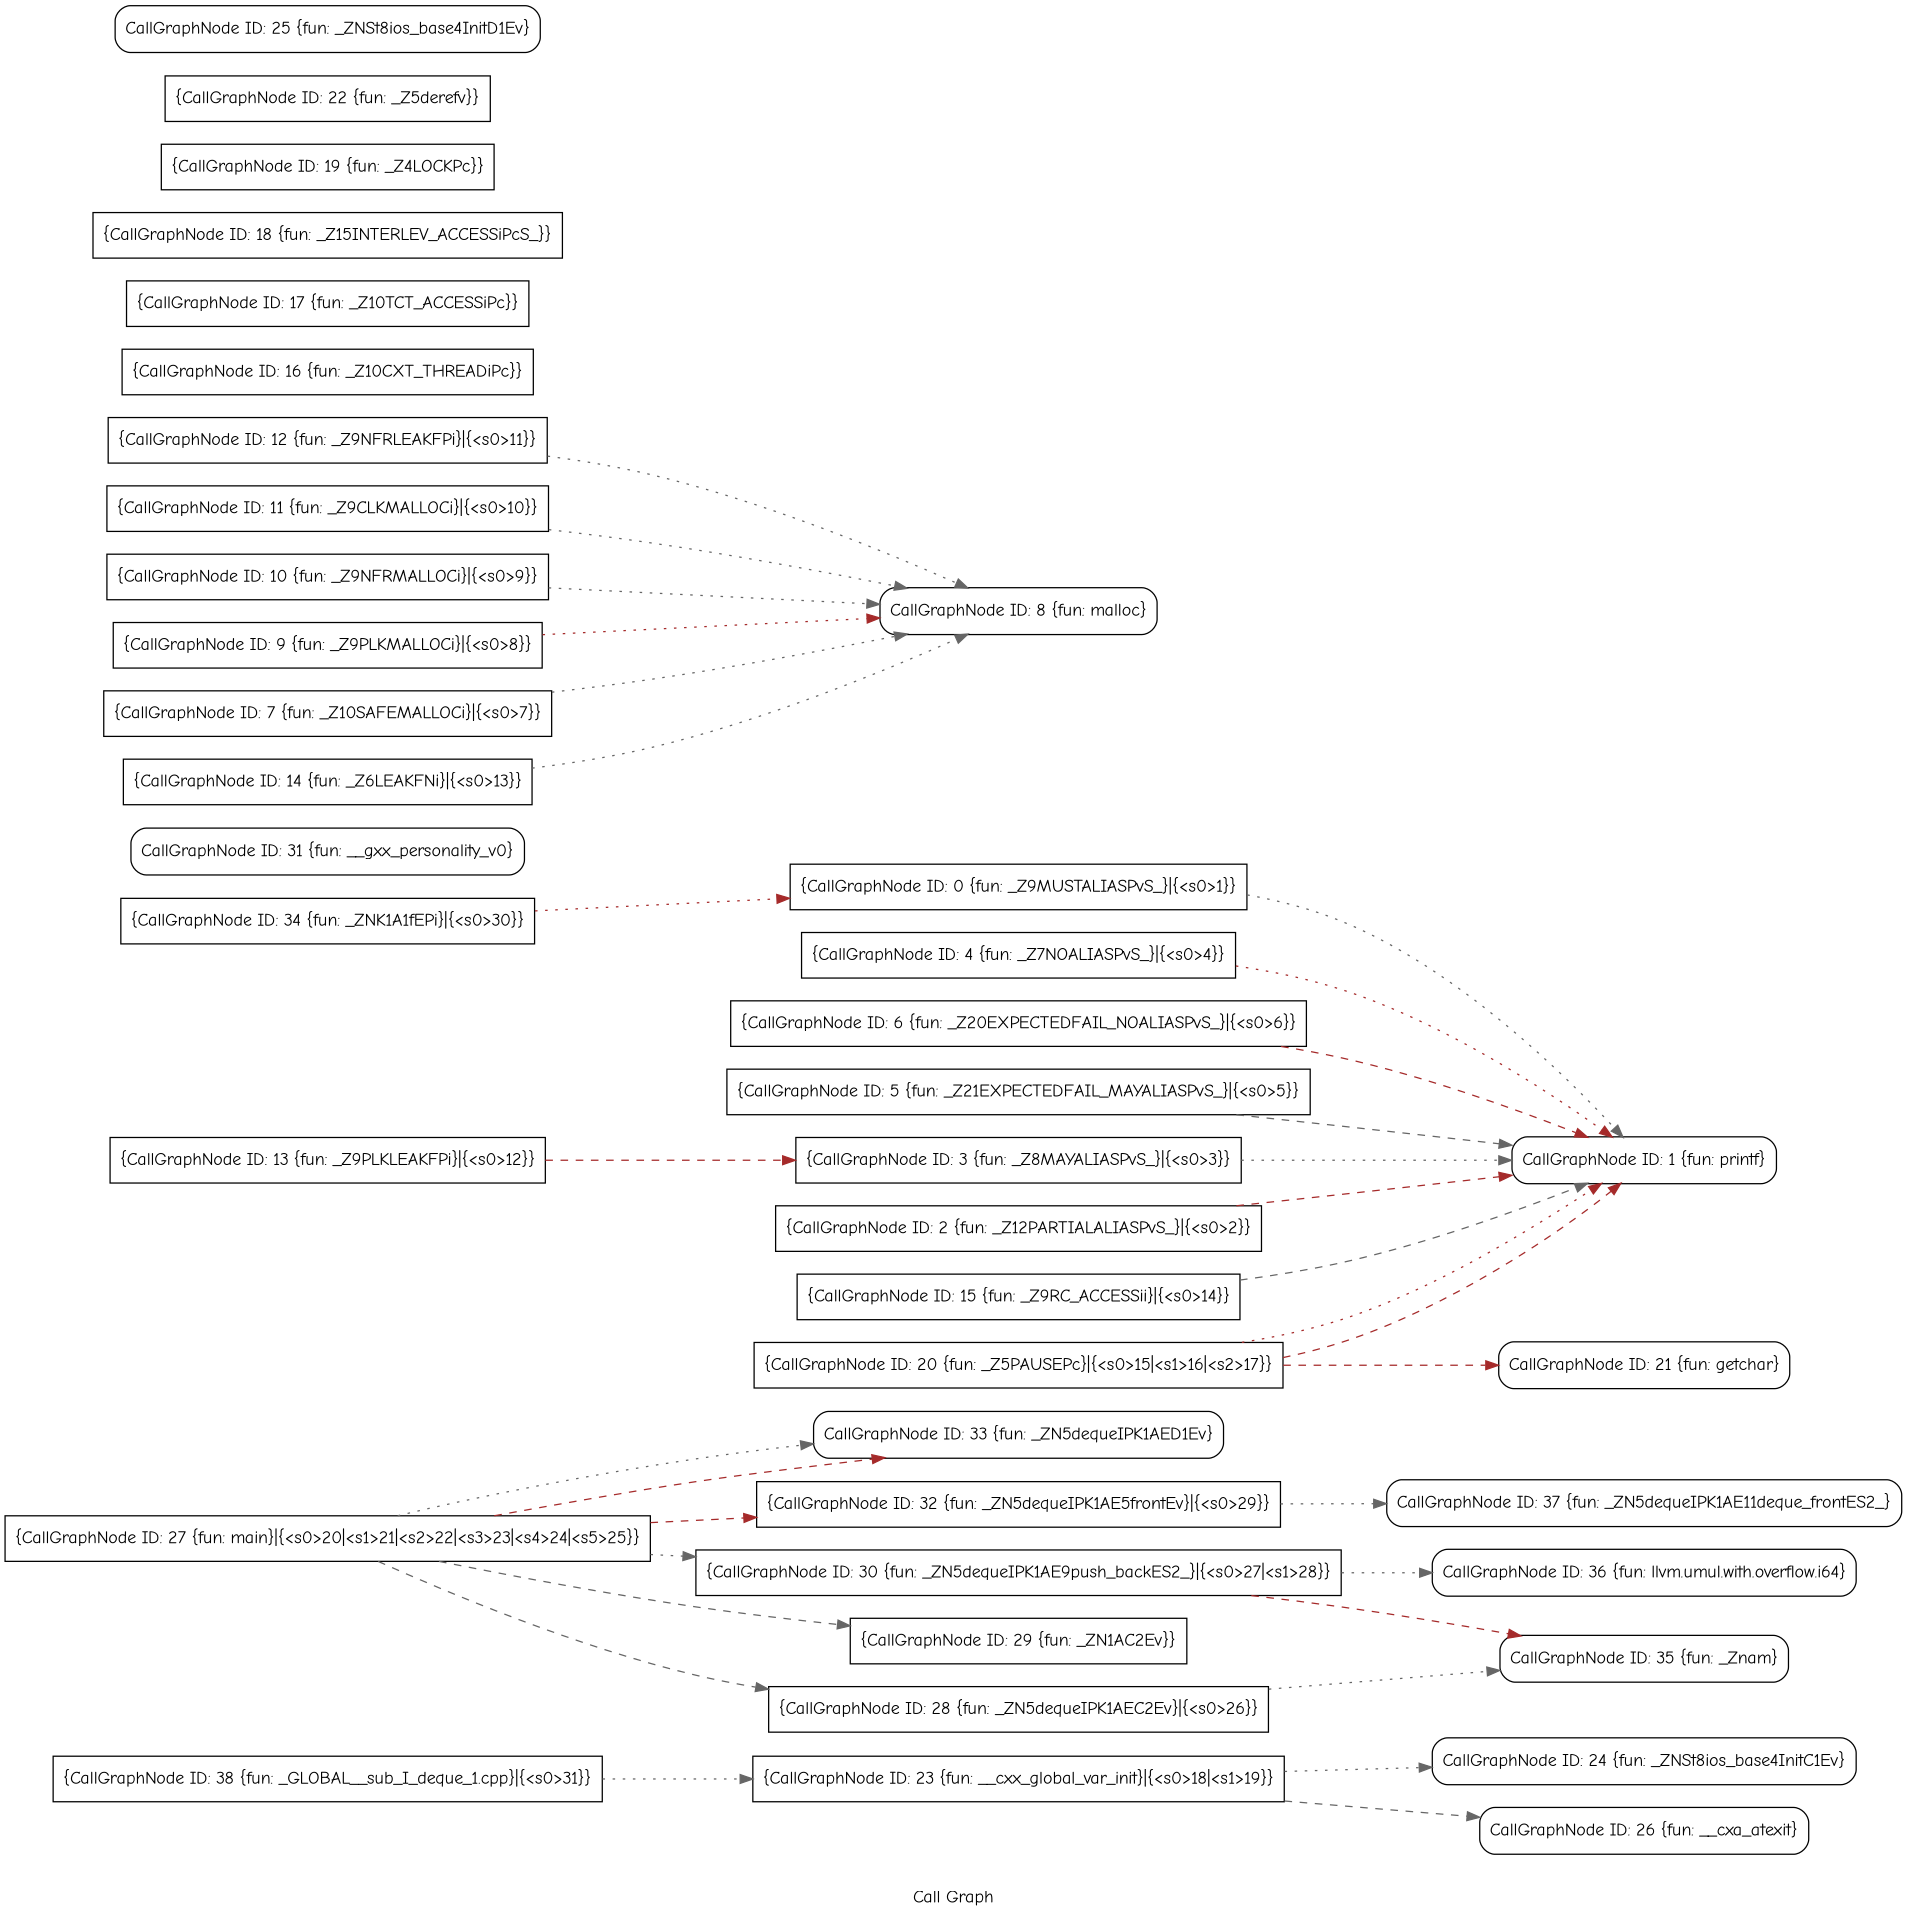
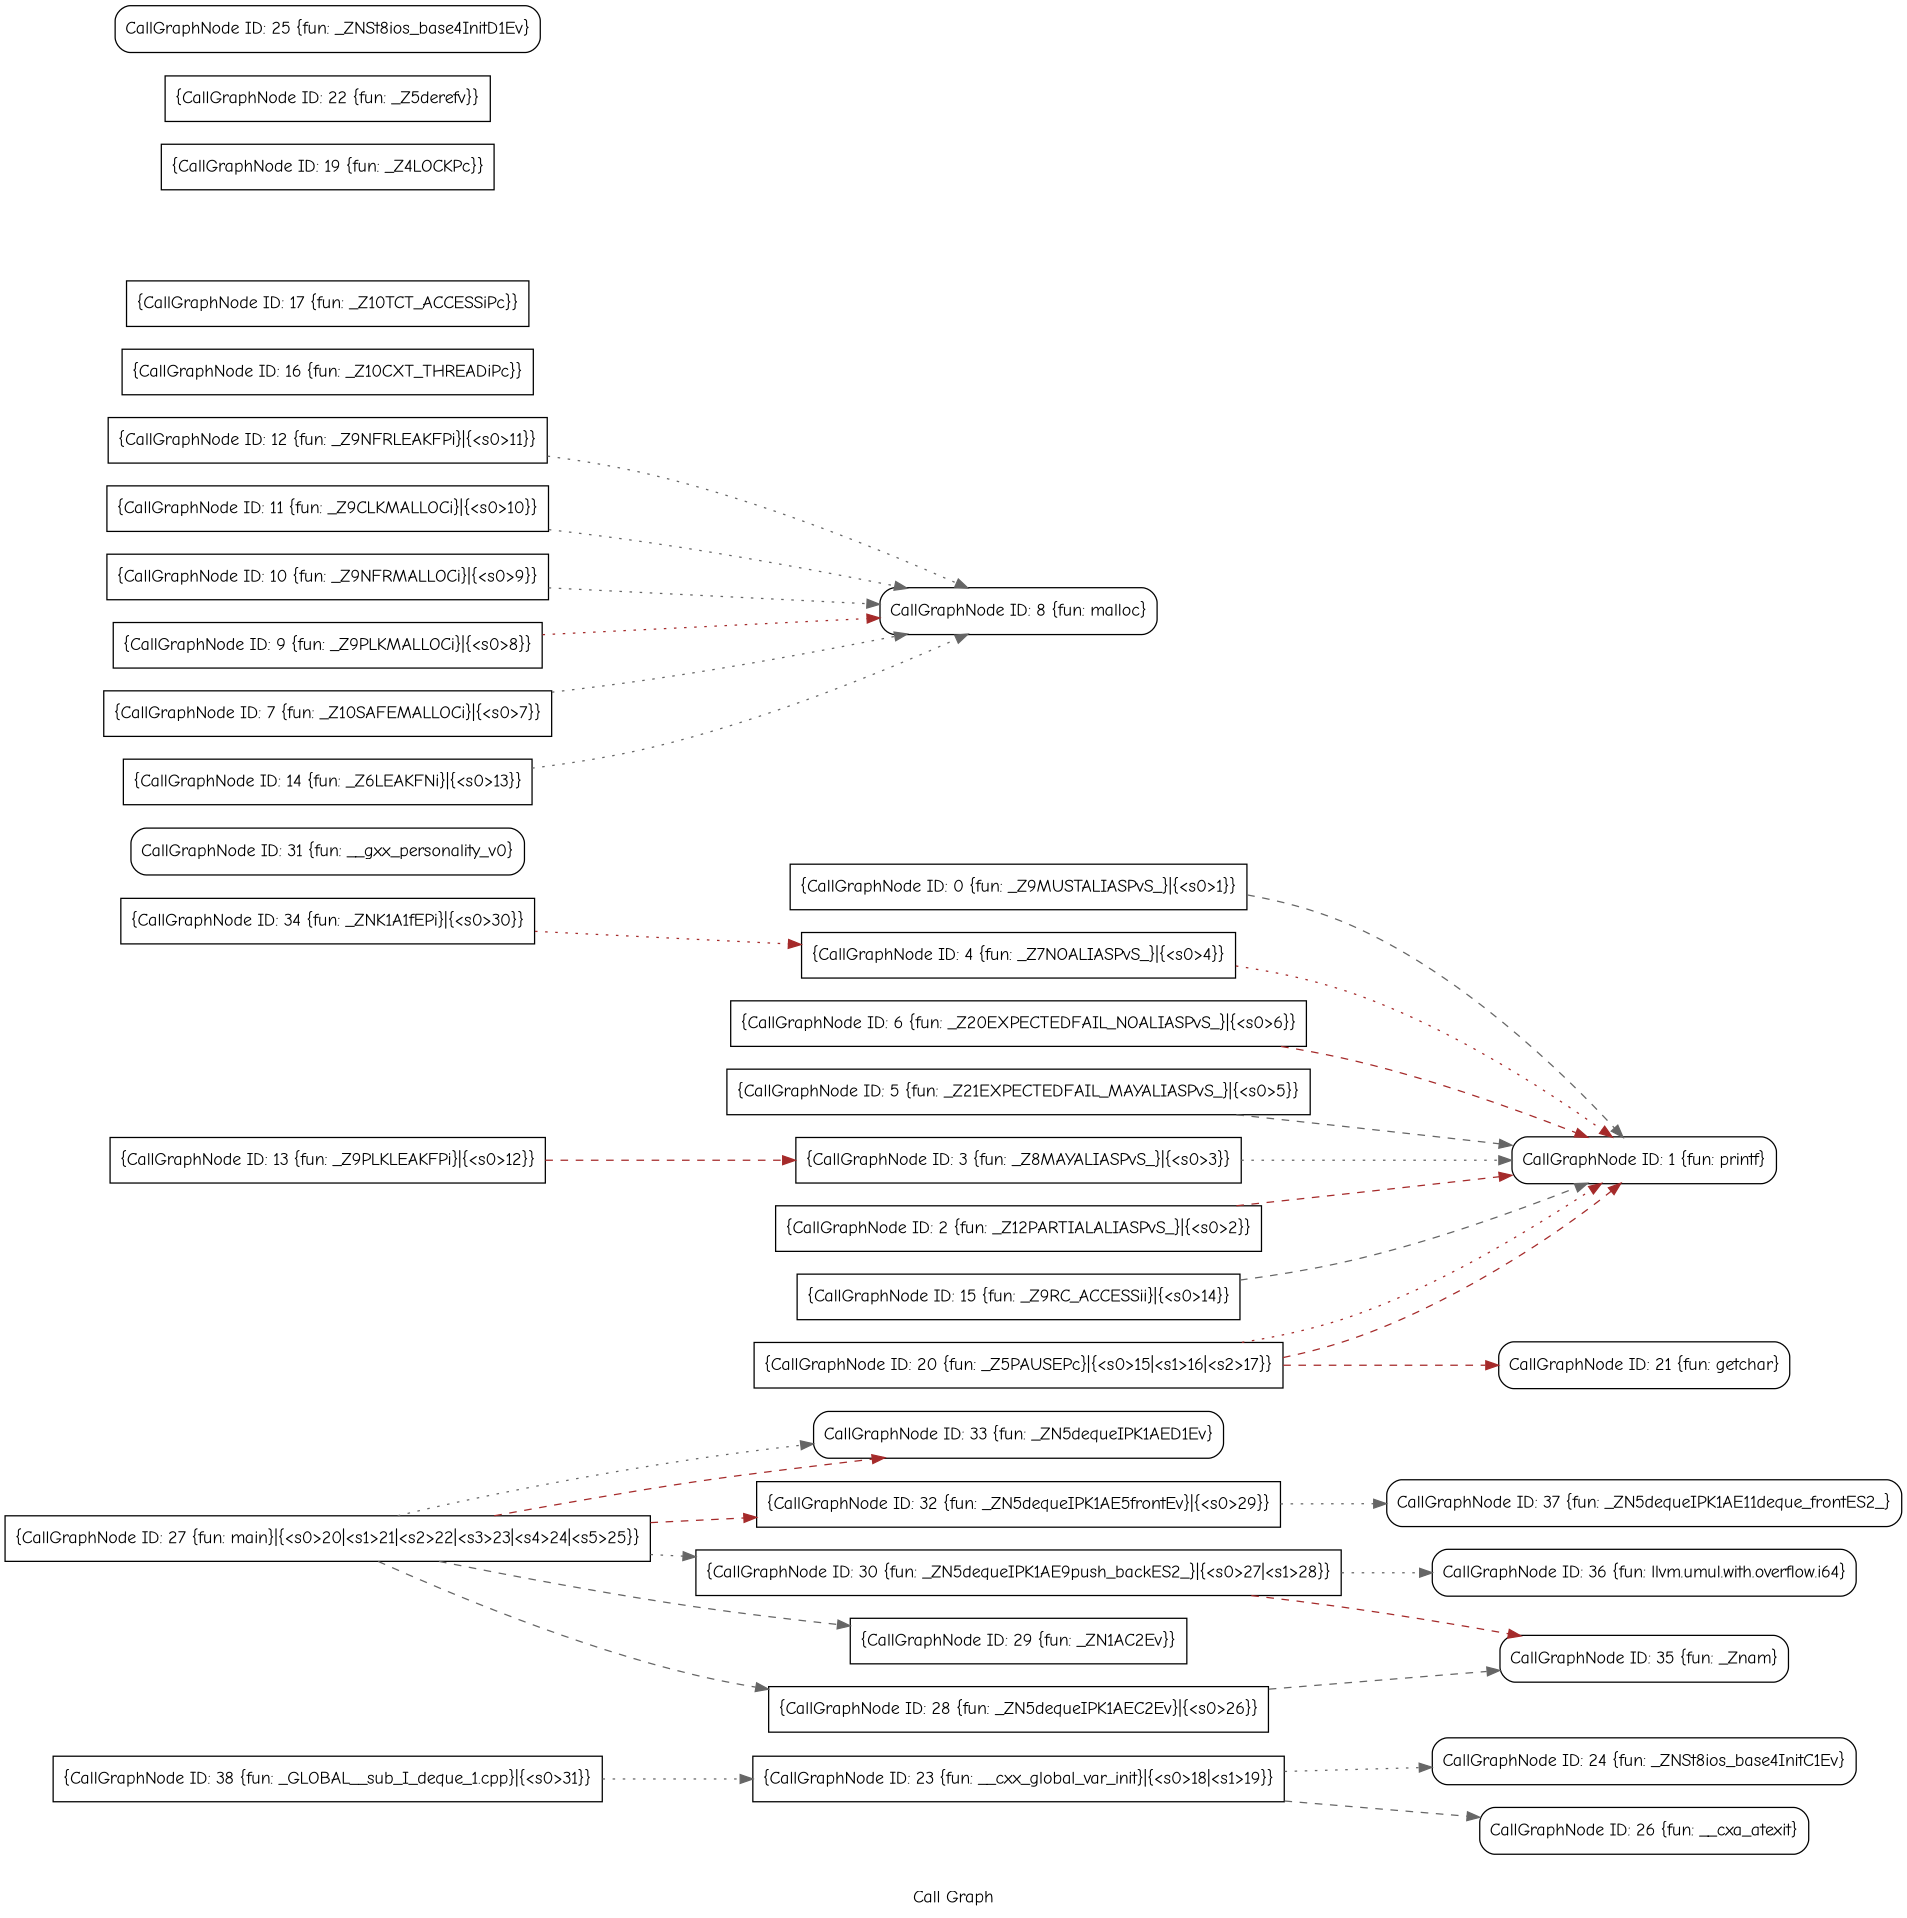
node "{CallGraphNode ID: 18 {fun: _Z15INTERLEV_ACCESSiPcS_}}": removed
edge "{CallGraphNode ID: 34 {fun: _ZNK1A1fEPi}|{<s0>30}}" -> "{CallGraphNode ID: 0 {fun: _Z9MUSTALIASPvS_}|{<s0>1}}": now "{CallGraphNode ID: 34 {fun: _ZNK1A1fEPi}|{<s0>30}}" -> "{CallGraphNode ID: 4 {fun: _Z7NOALIASPvS_}|{<s0>4}}"
edge "{CallGraphNode ID: 0 {fun: _Z9MUSTALIASPvS_}|{<s0>1}}" -> "CallGraphNode ID: 1 {fun: printf}": style dotted -> dashed
edge "{CallGraphNode ID: 28 {fun: _ZN5dequeIPK1AEC2Ev}|{<s0>26}}" -> "CallGraphNode ID: 35 {fun: _Znam}": style dotted -> dashed
